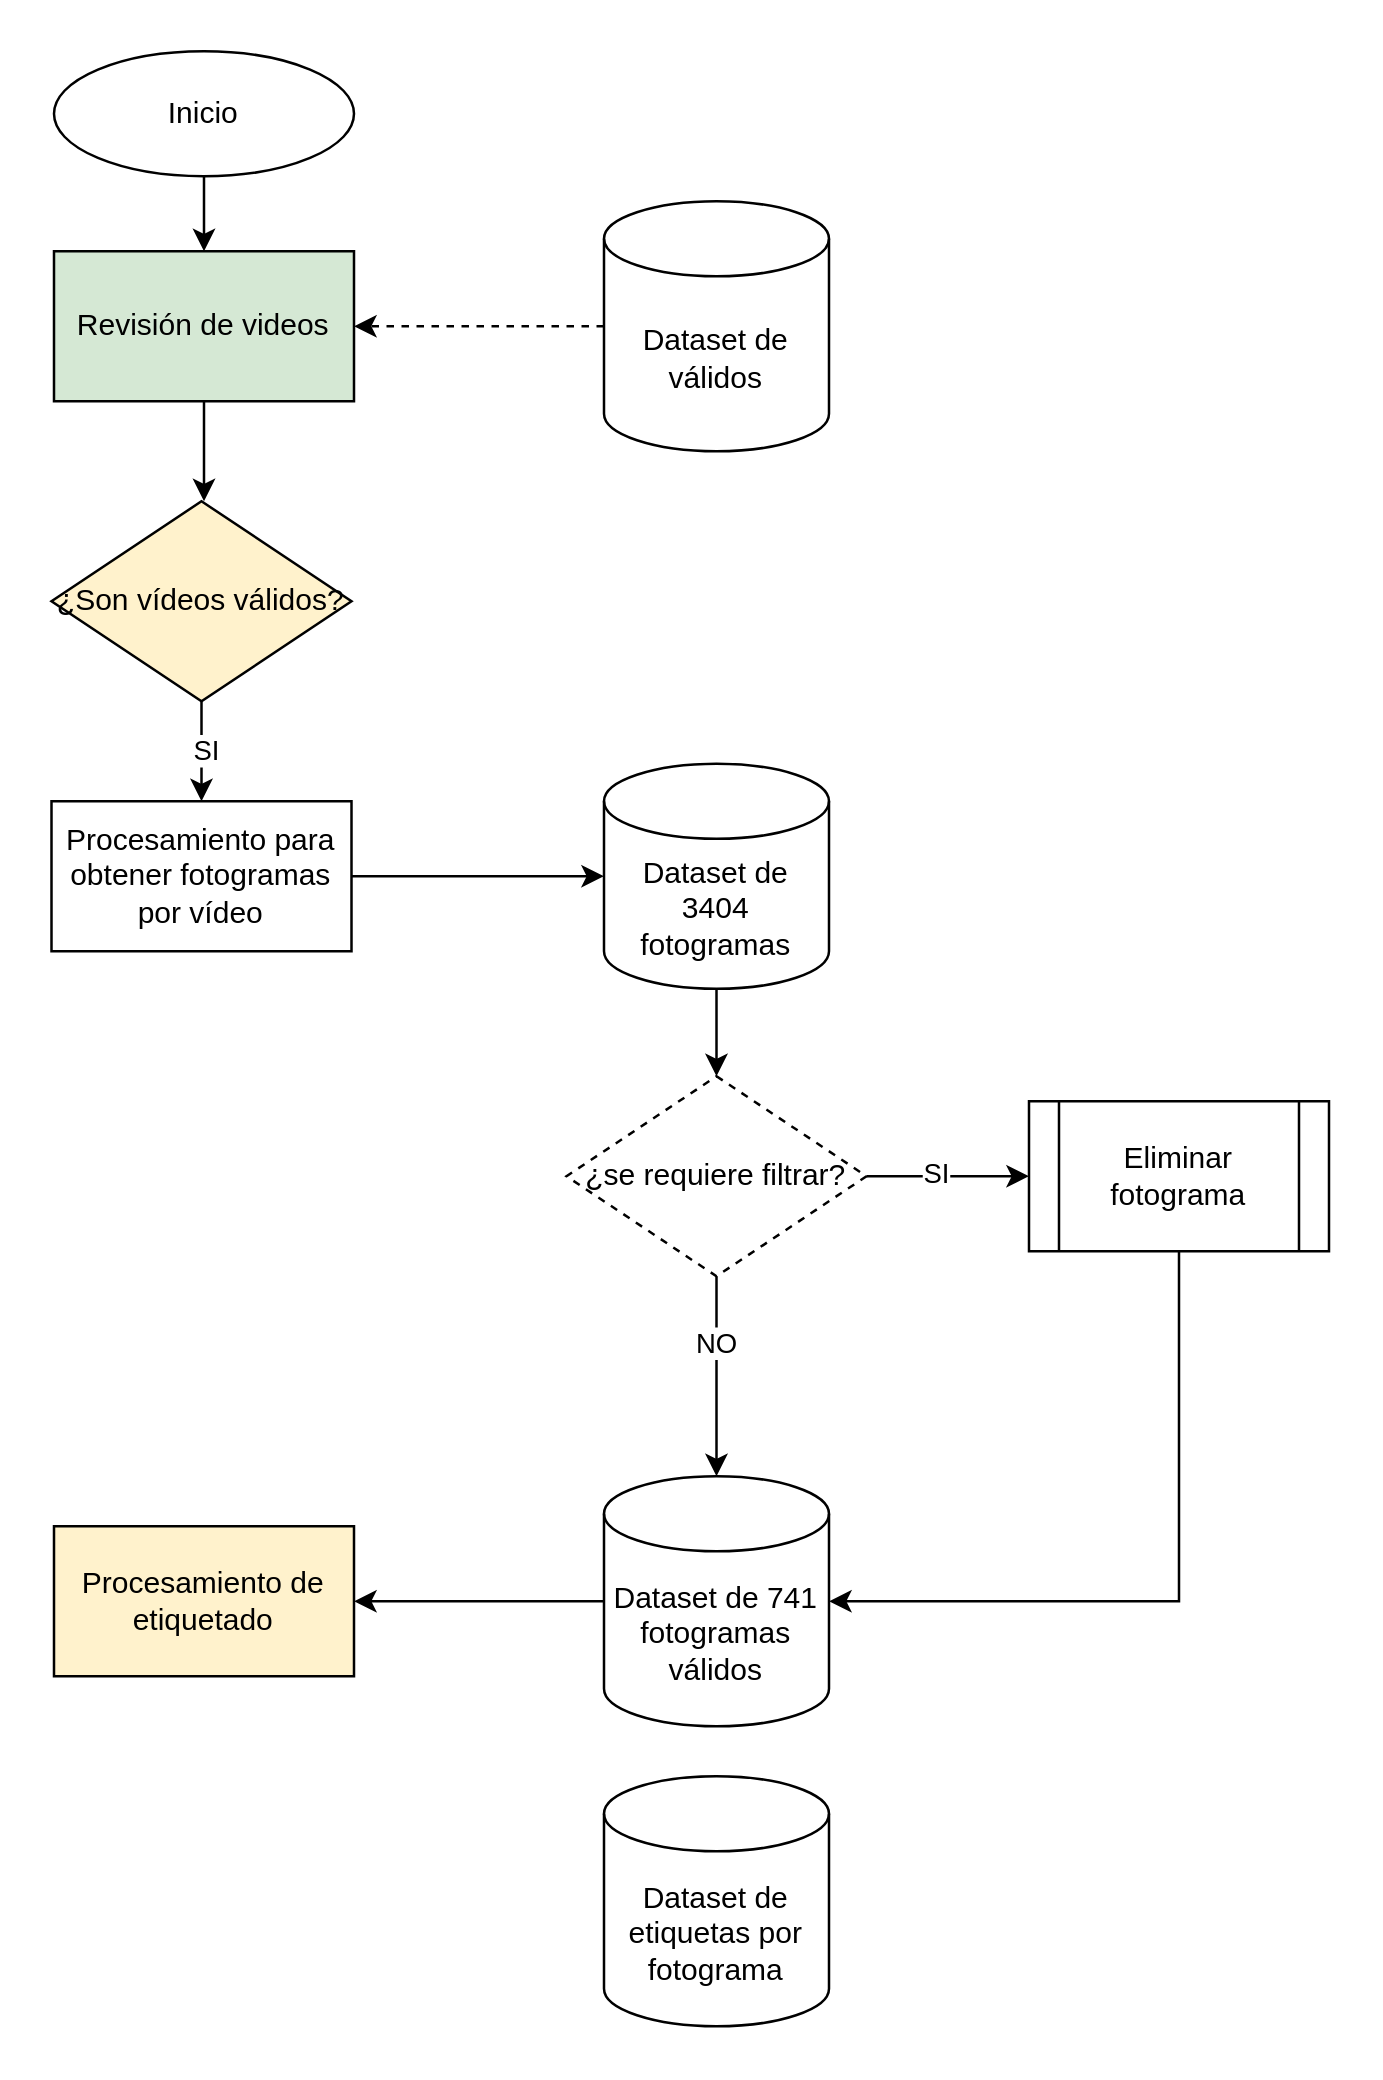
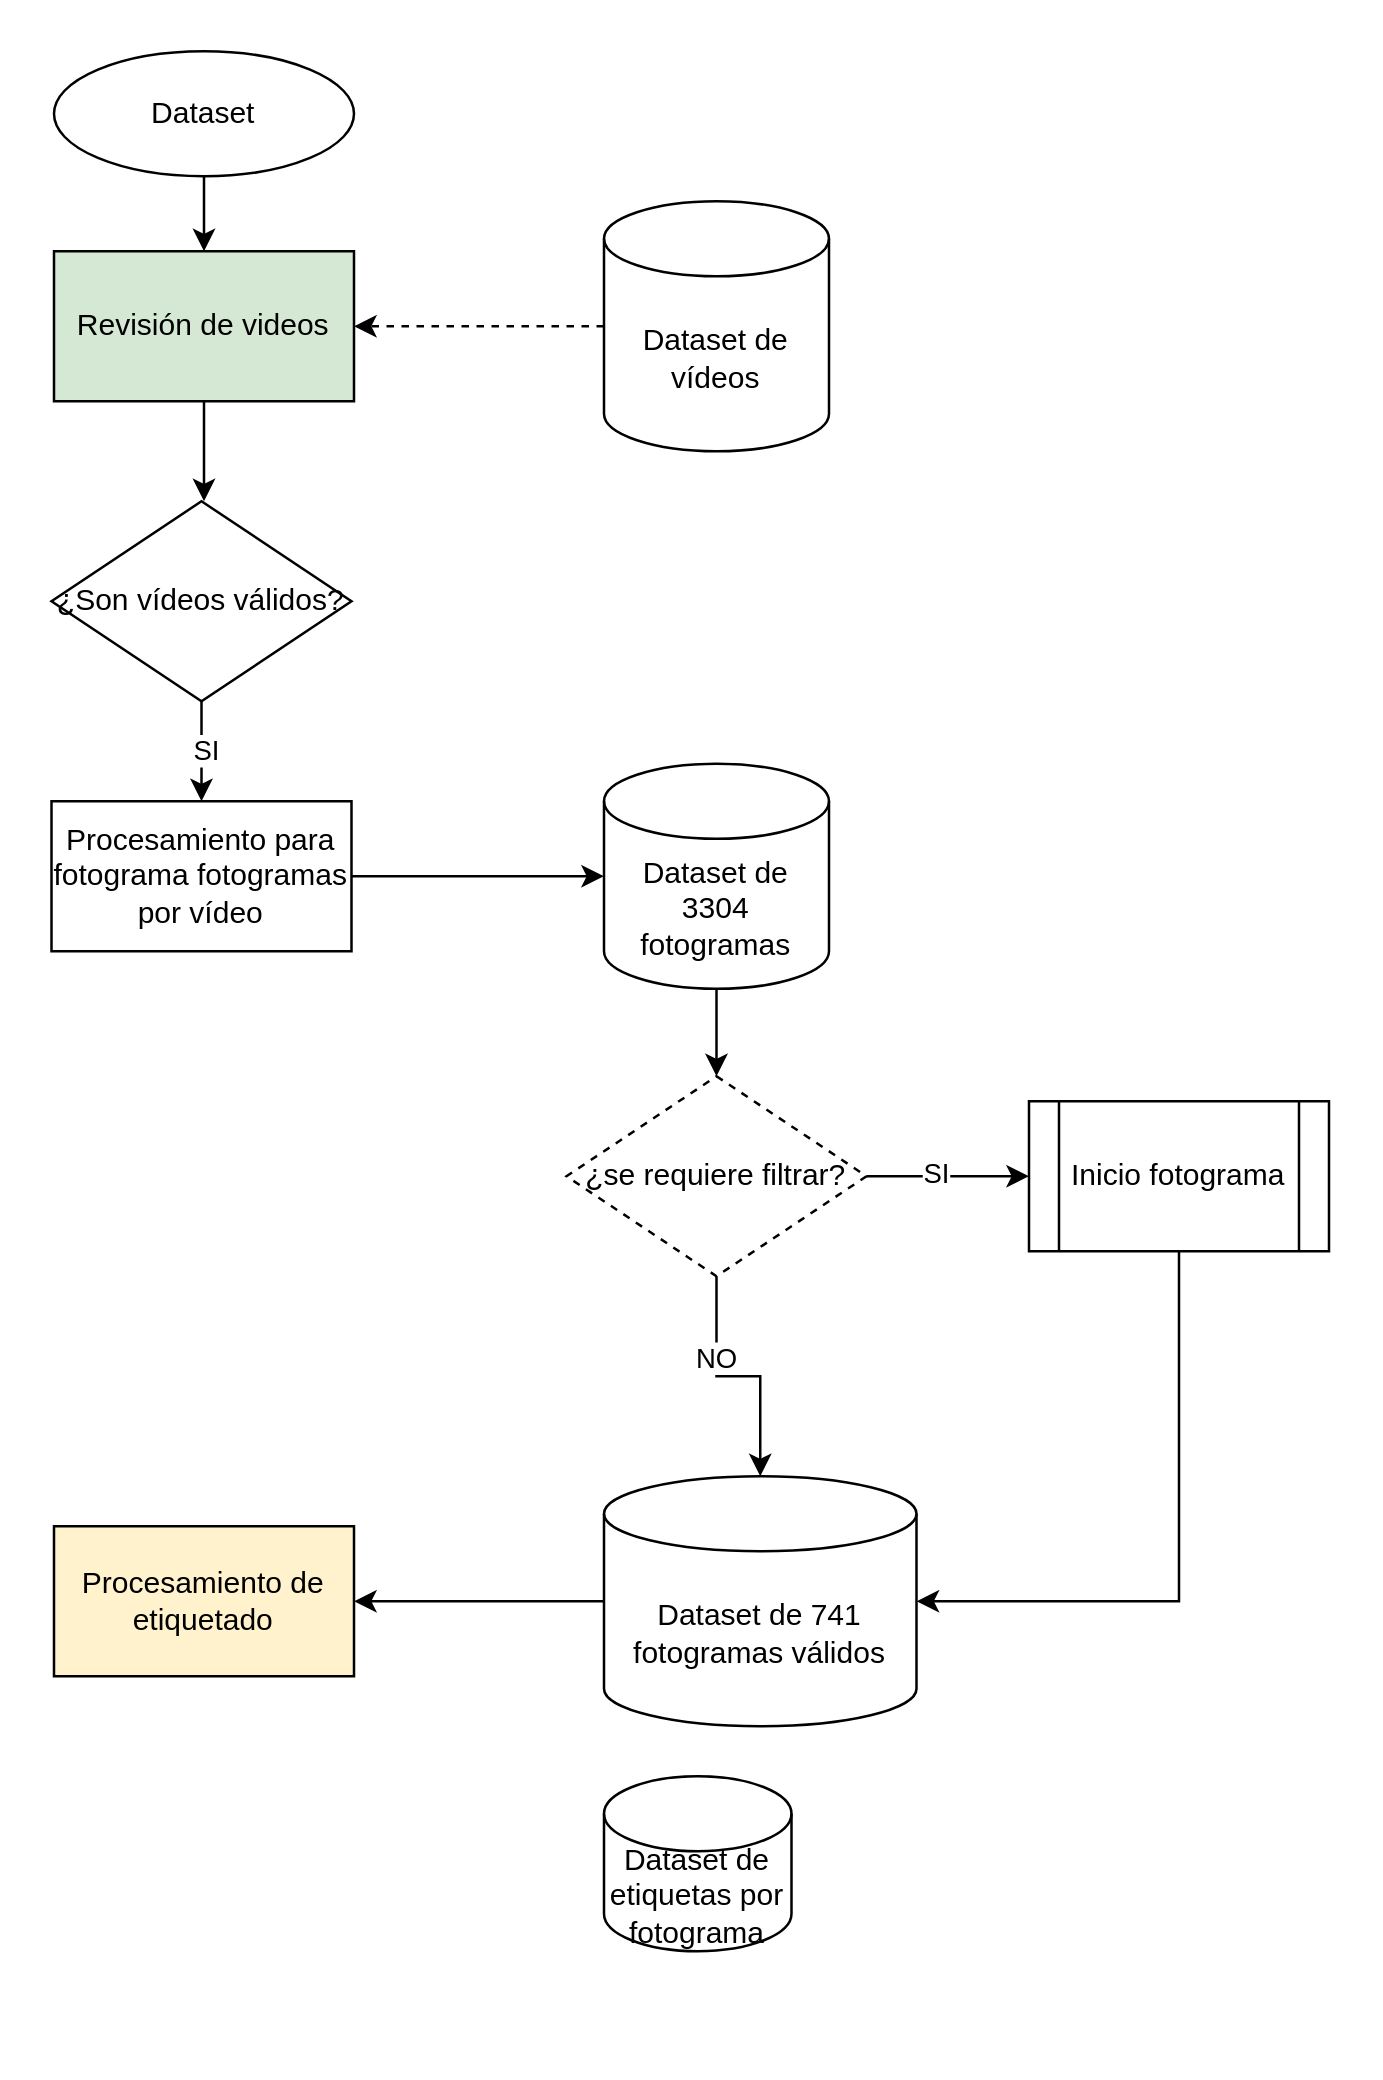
node "Inicio": label "Inicio" -> "Dataset"
node "Dataset de válidos": label "Dataset de válidos" -> "Dataset de vídeos"
node "¿Son vídeos válidos?": fillcolor #fff2cc -> #ffffff
node "Procesamiento para obtener fotogramas por vídeo": label "Procesamiento para obtener fotogramas por vídeo" -> "Procesamiento para fotograma fotogramas por vídeo"
node "Dataset de 3404 fotogramas": label "Dataset de 3404 fotogramas" -> "Dataset de 3304 fotogramas"
node "Eliminar fotograma": label "Eliminar fotograma" -> "Inicio fotograma"
node "Dataset de 741 fotogramas válidos": size 225x250 -> 313x250
node "Dataset de etiquetas por fotograma": size 225x250 -> 188x175
